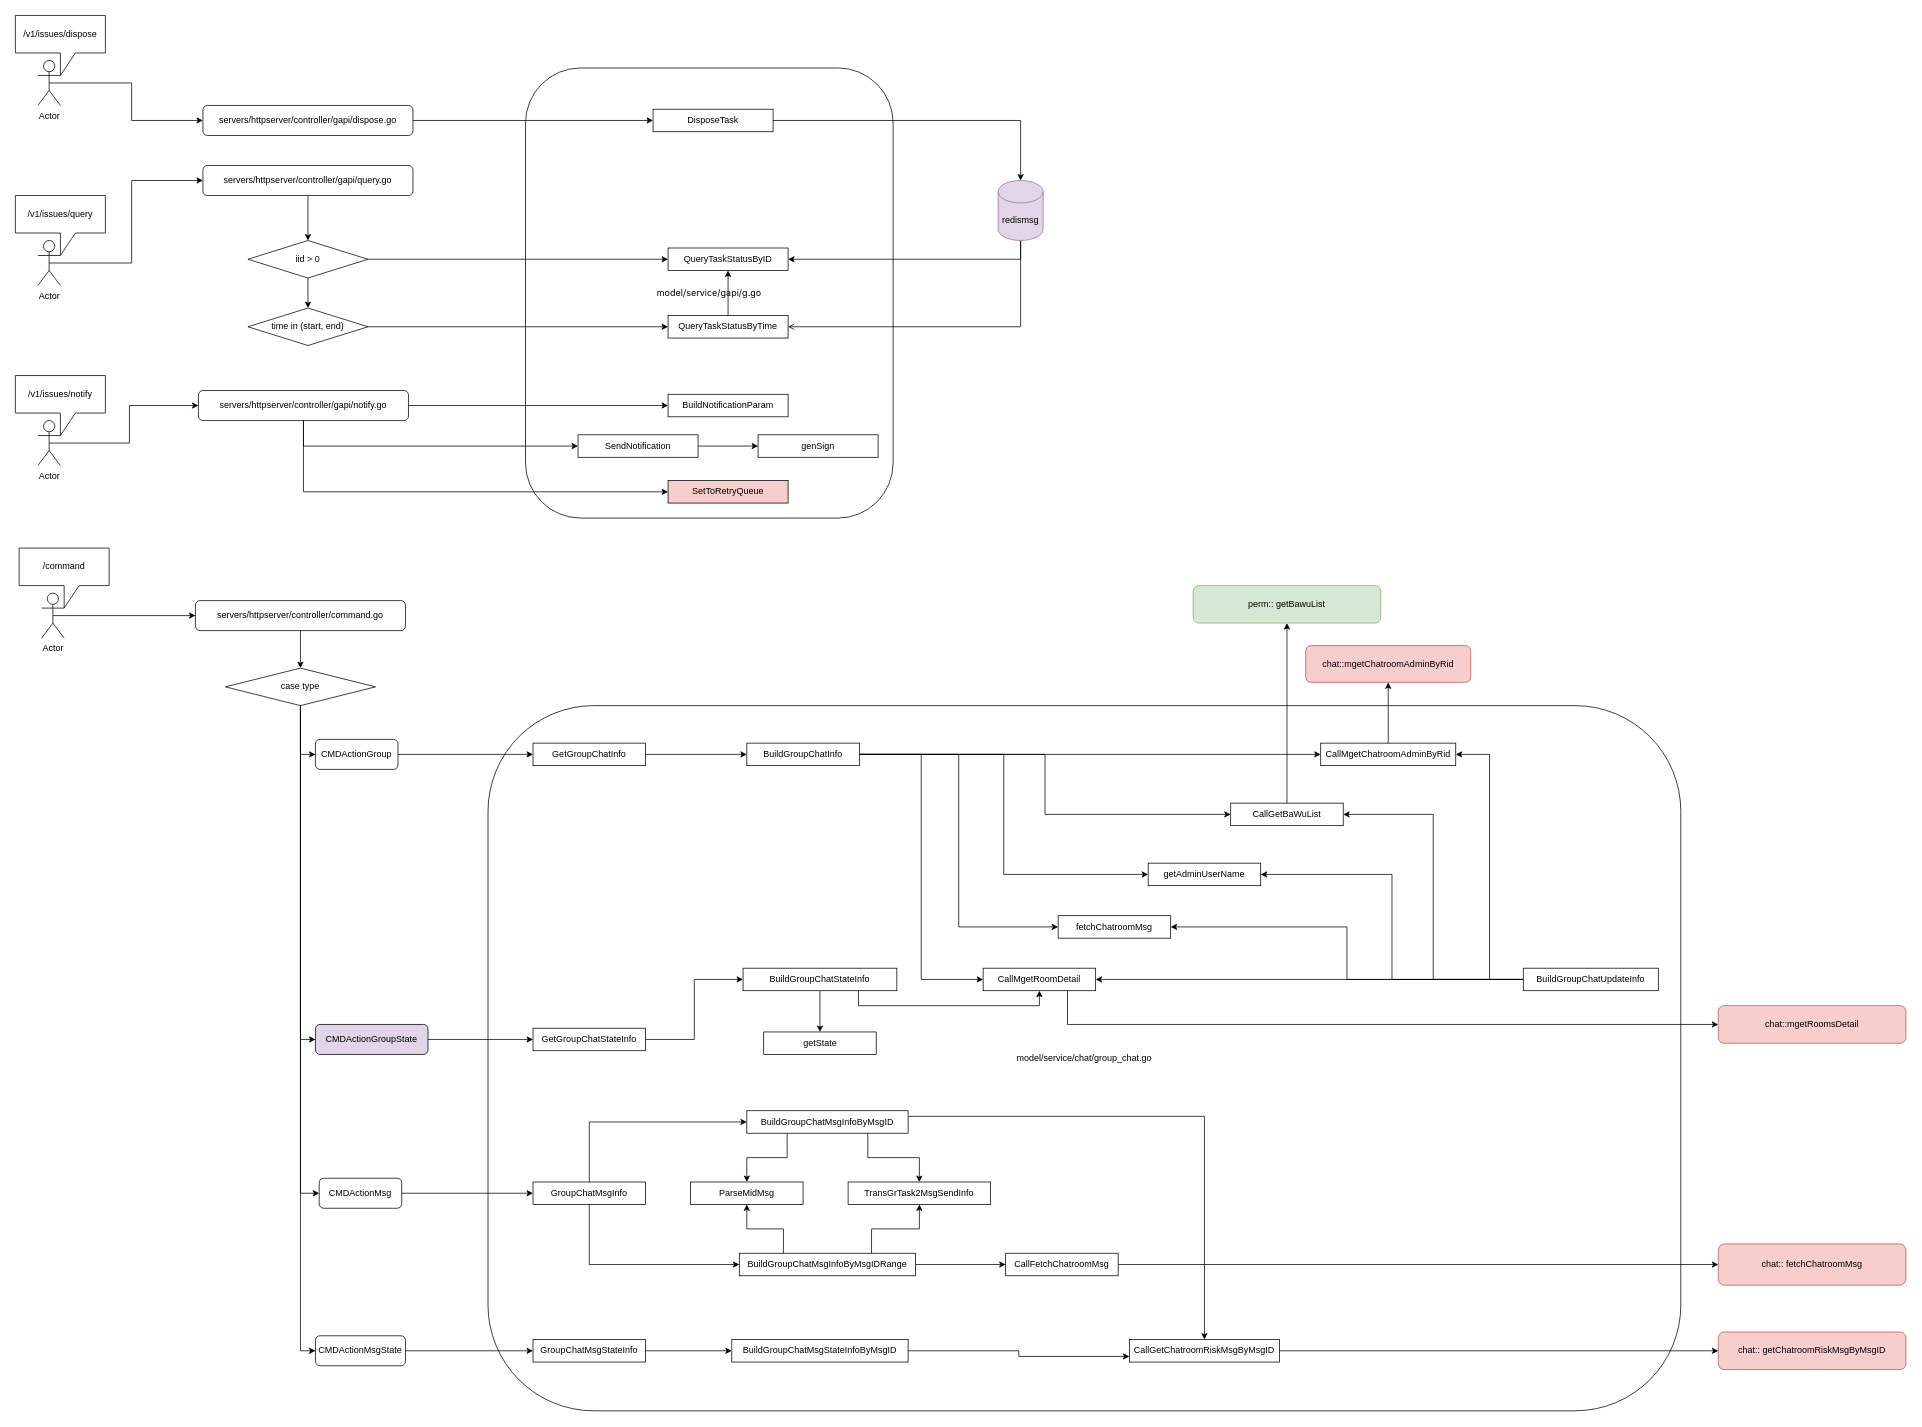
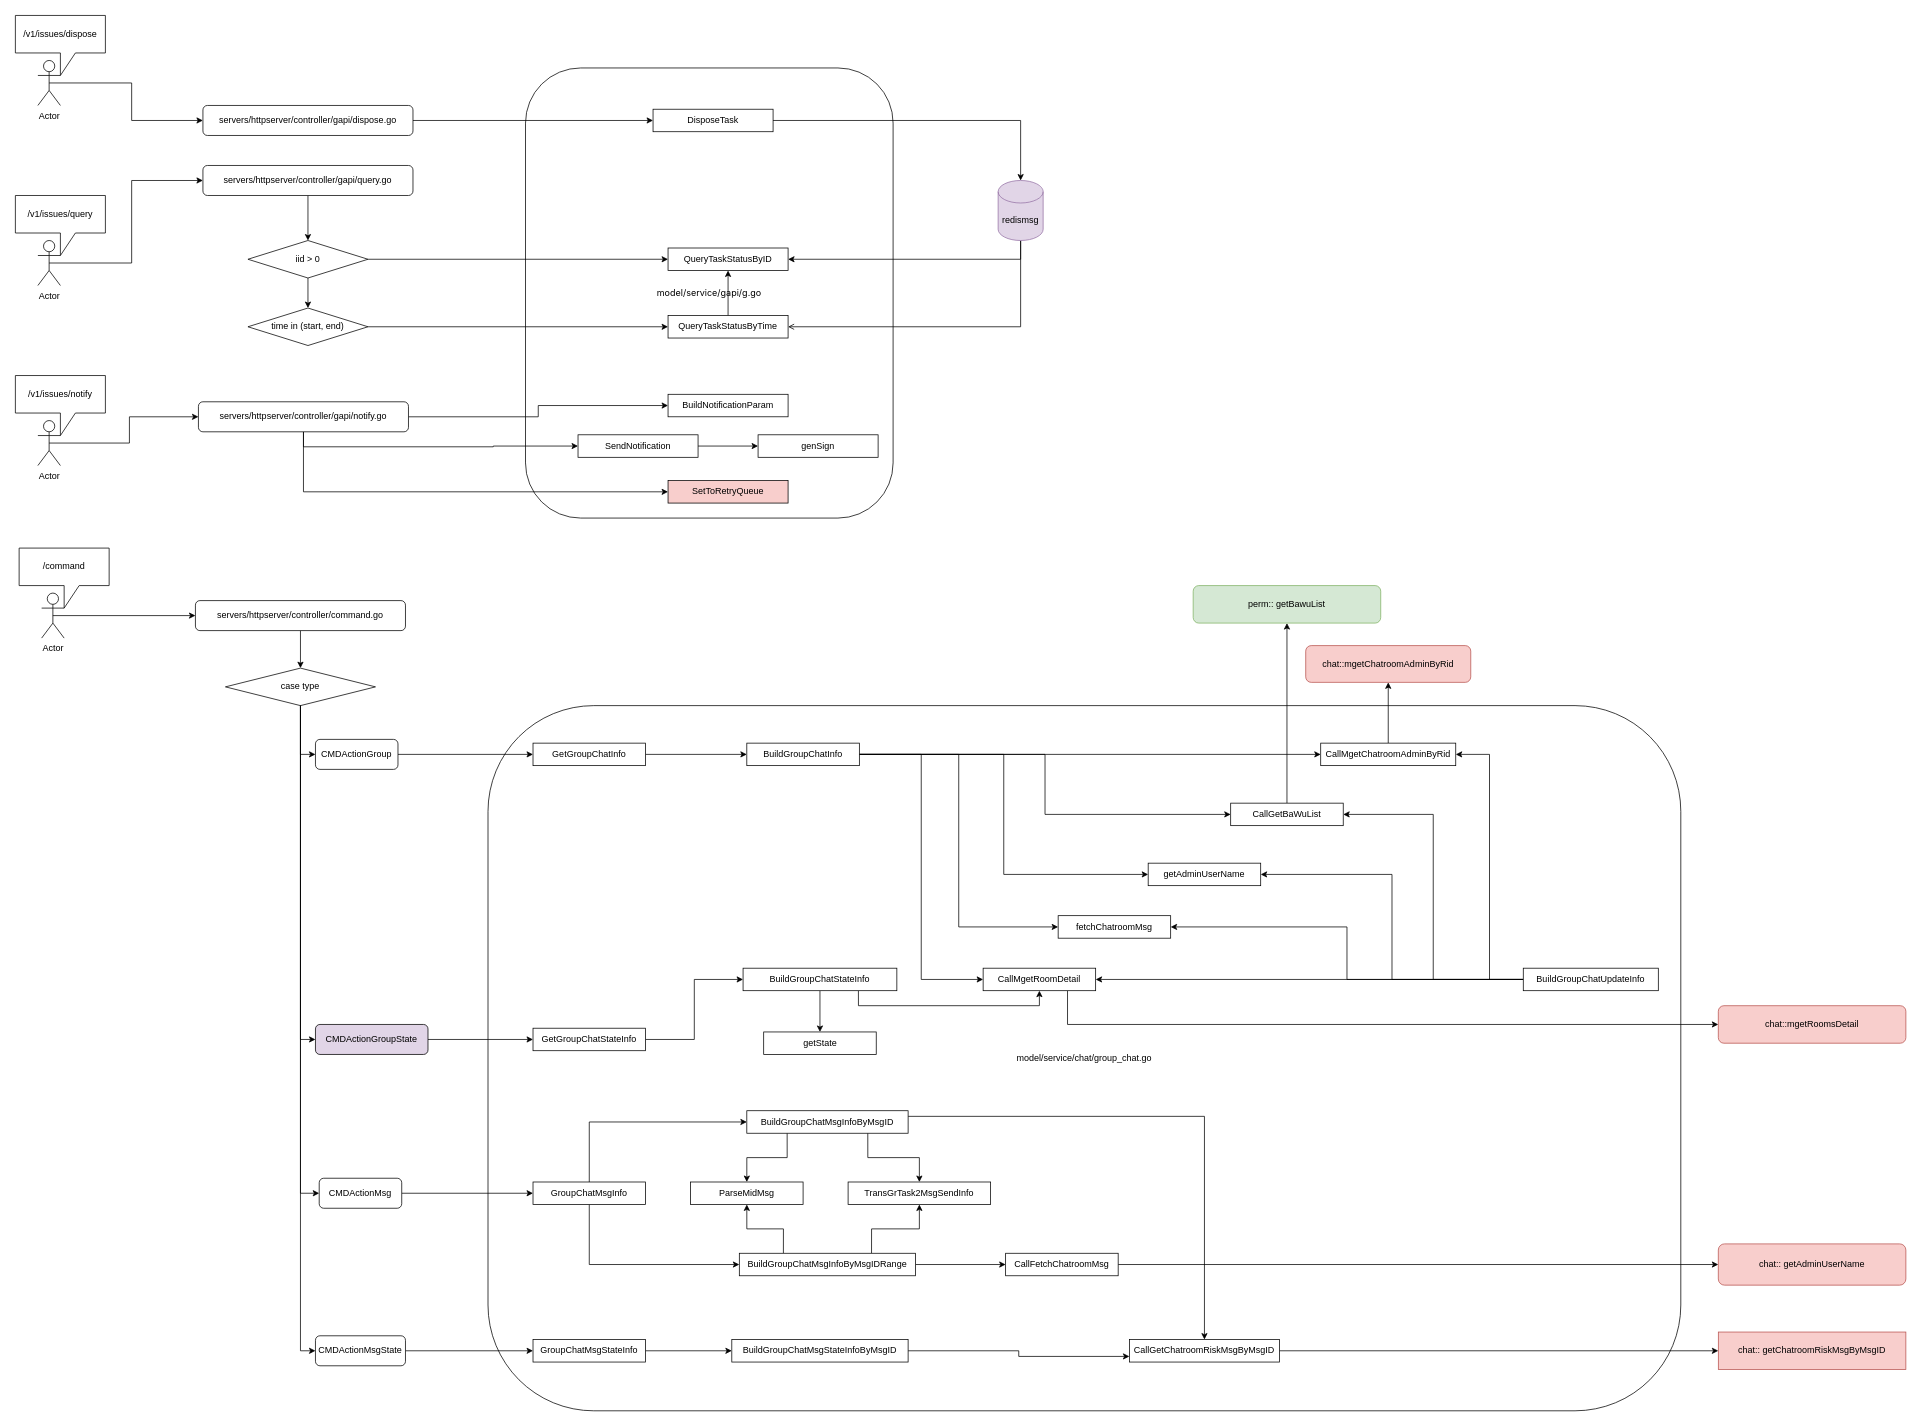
node "servers/httpserver/controller/gapi/notify.go": moved (303, 405) -> (303, 417)
node "chat:: fetchChatroomMsg": label "chat:: fetchChatroomMsg" -> "chat:: getAdminUserName"
node "chat:: getChatroomRiskMsgByMsgID": shape rounded rectangle -> rectangle
